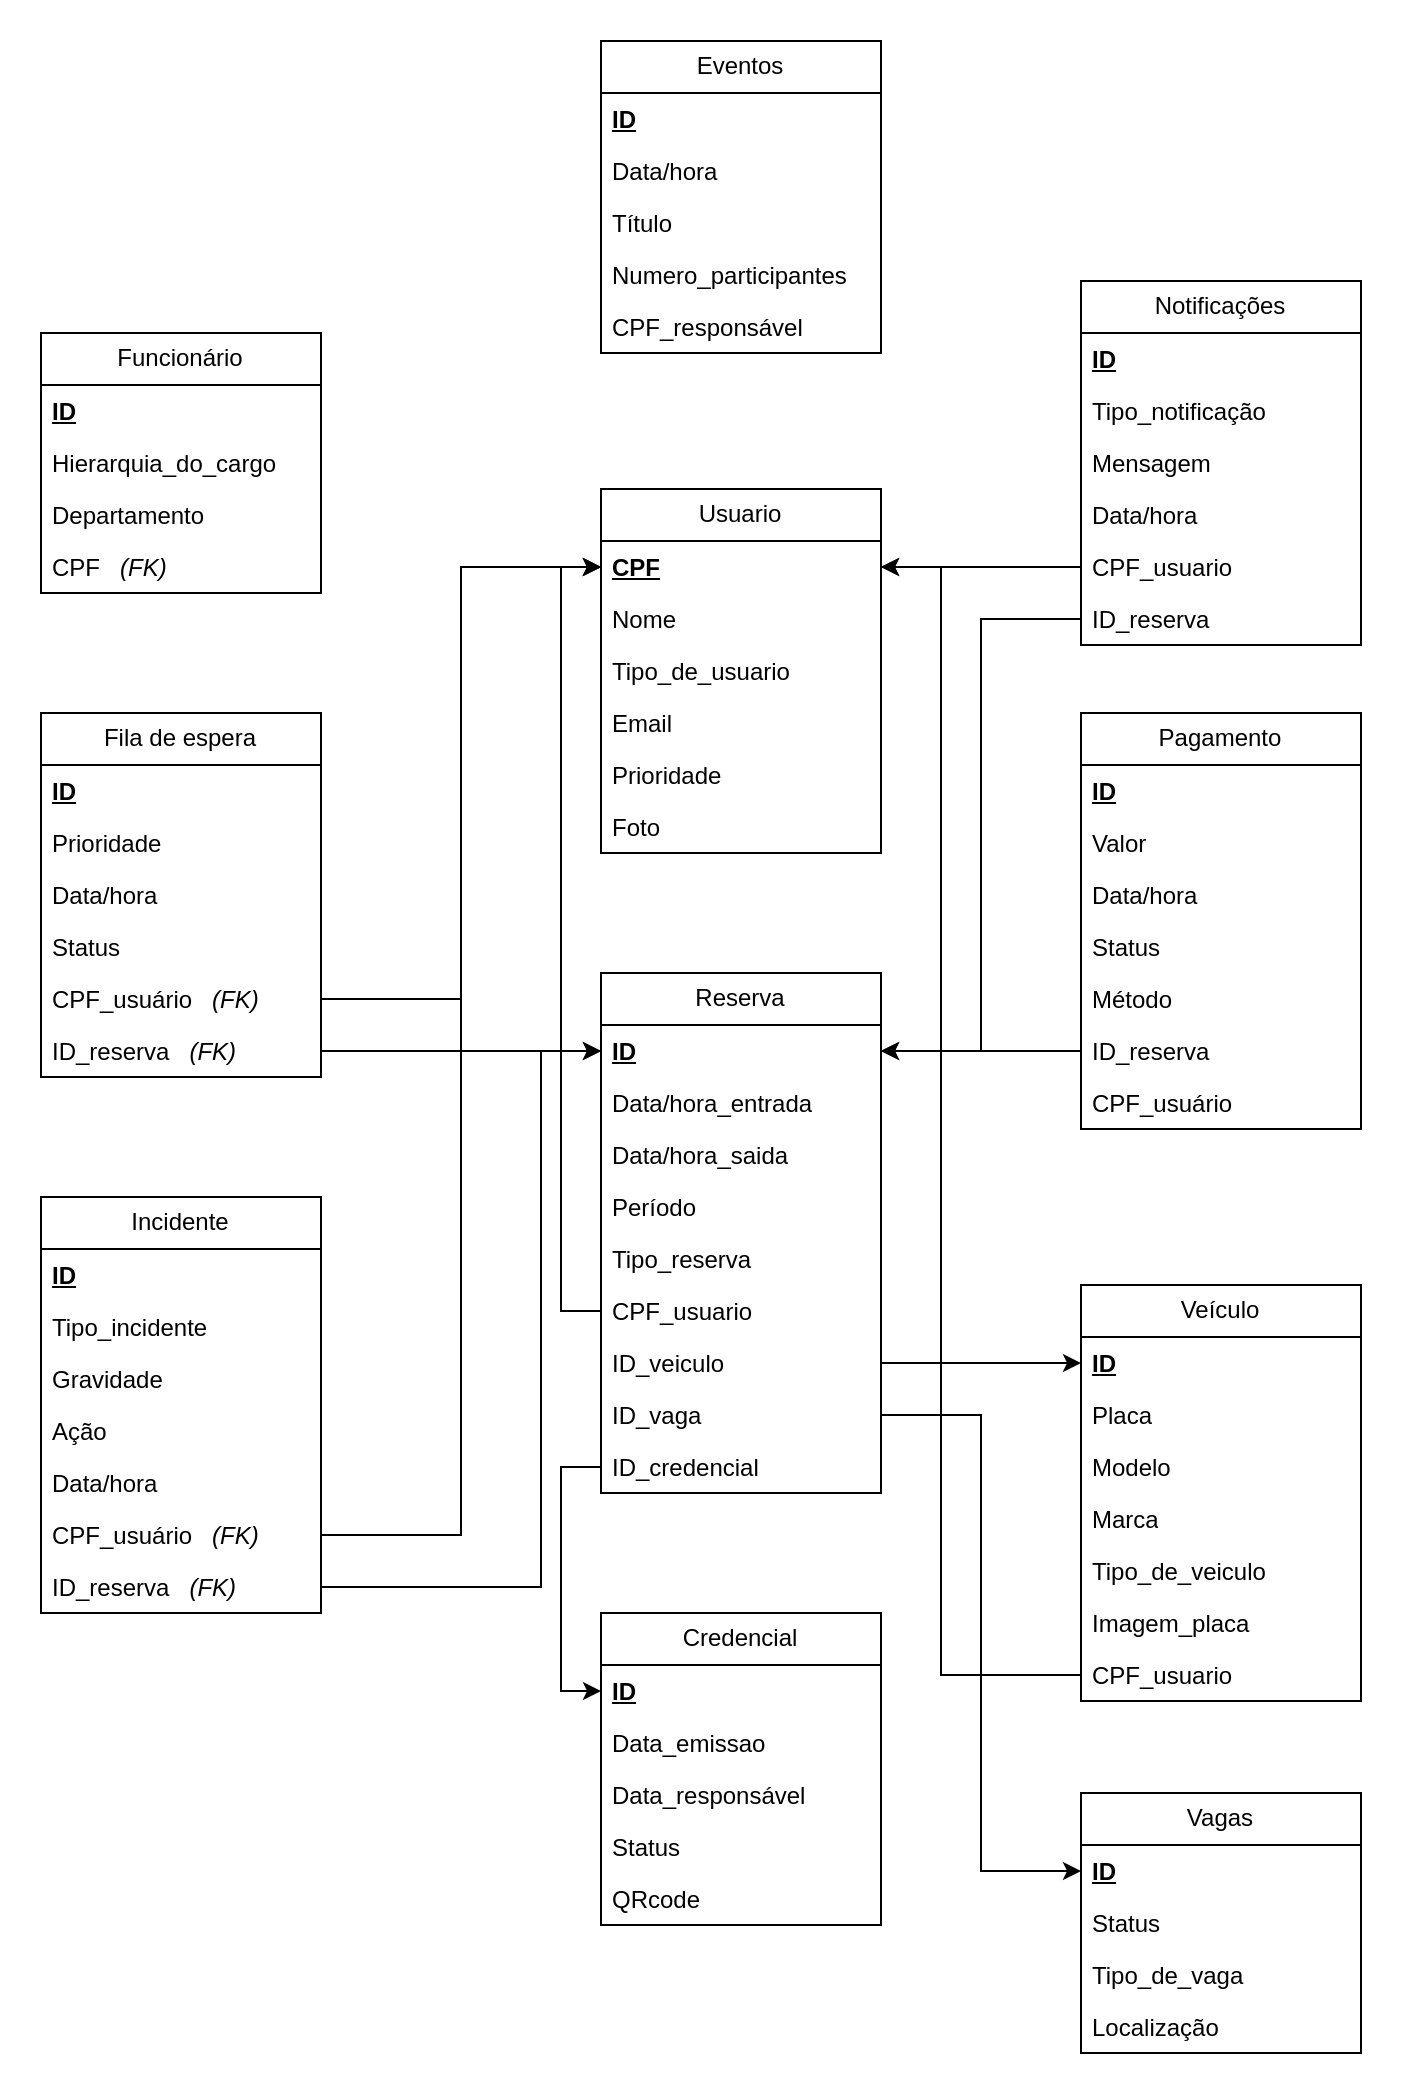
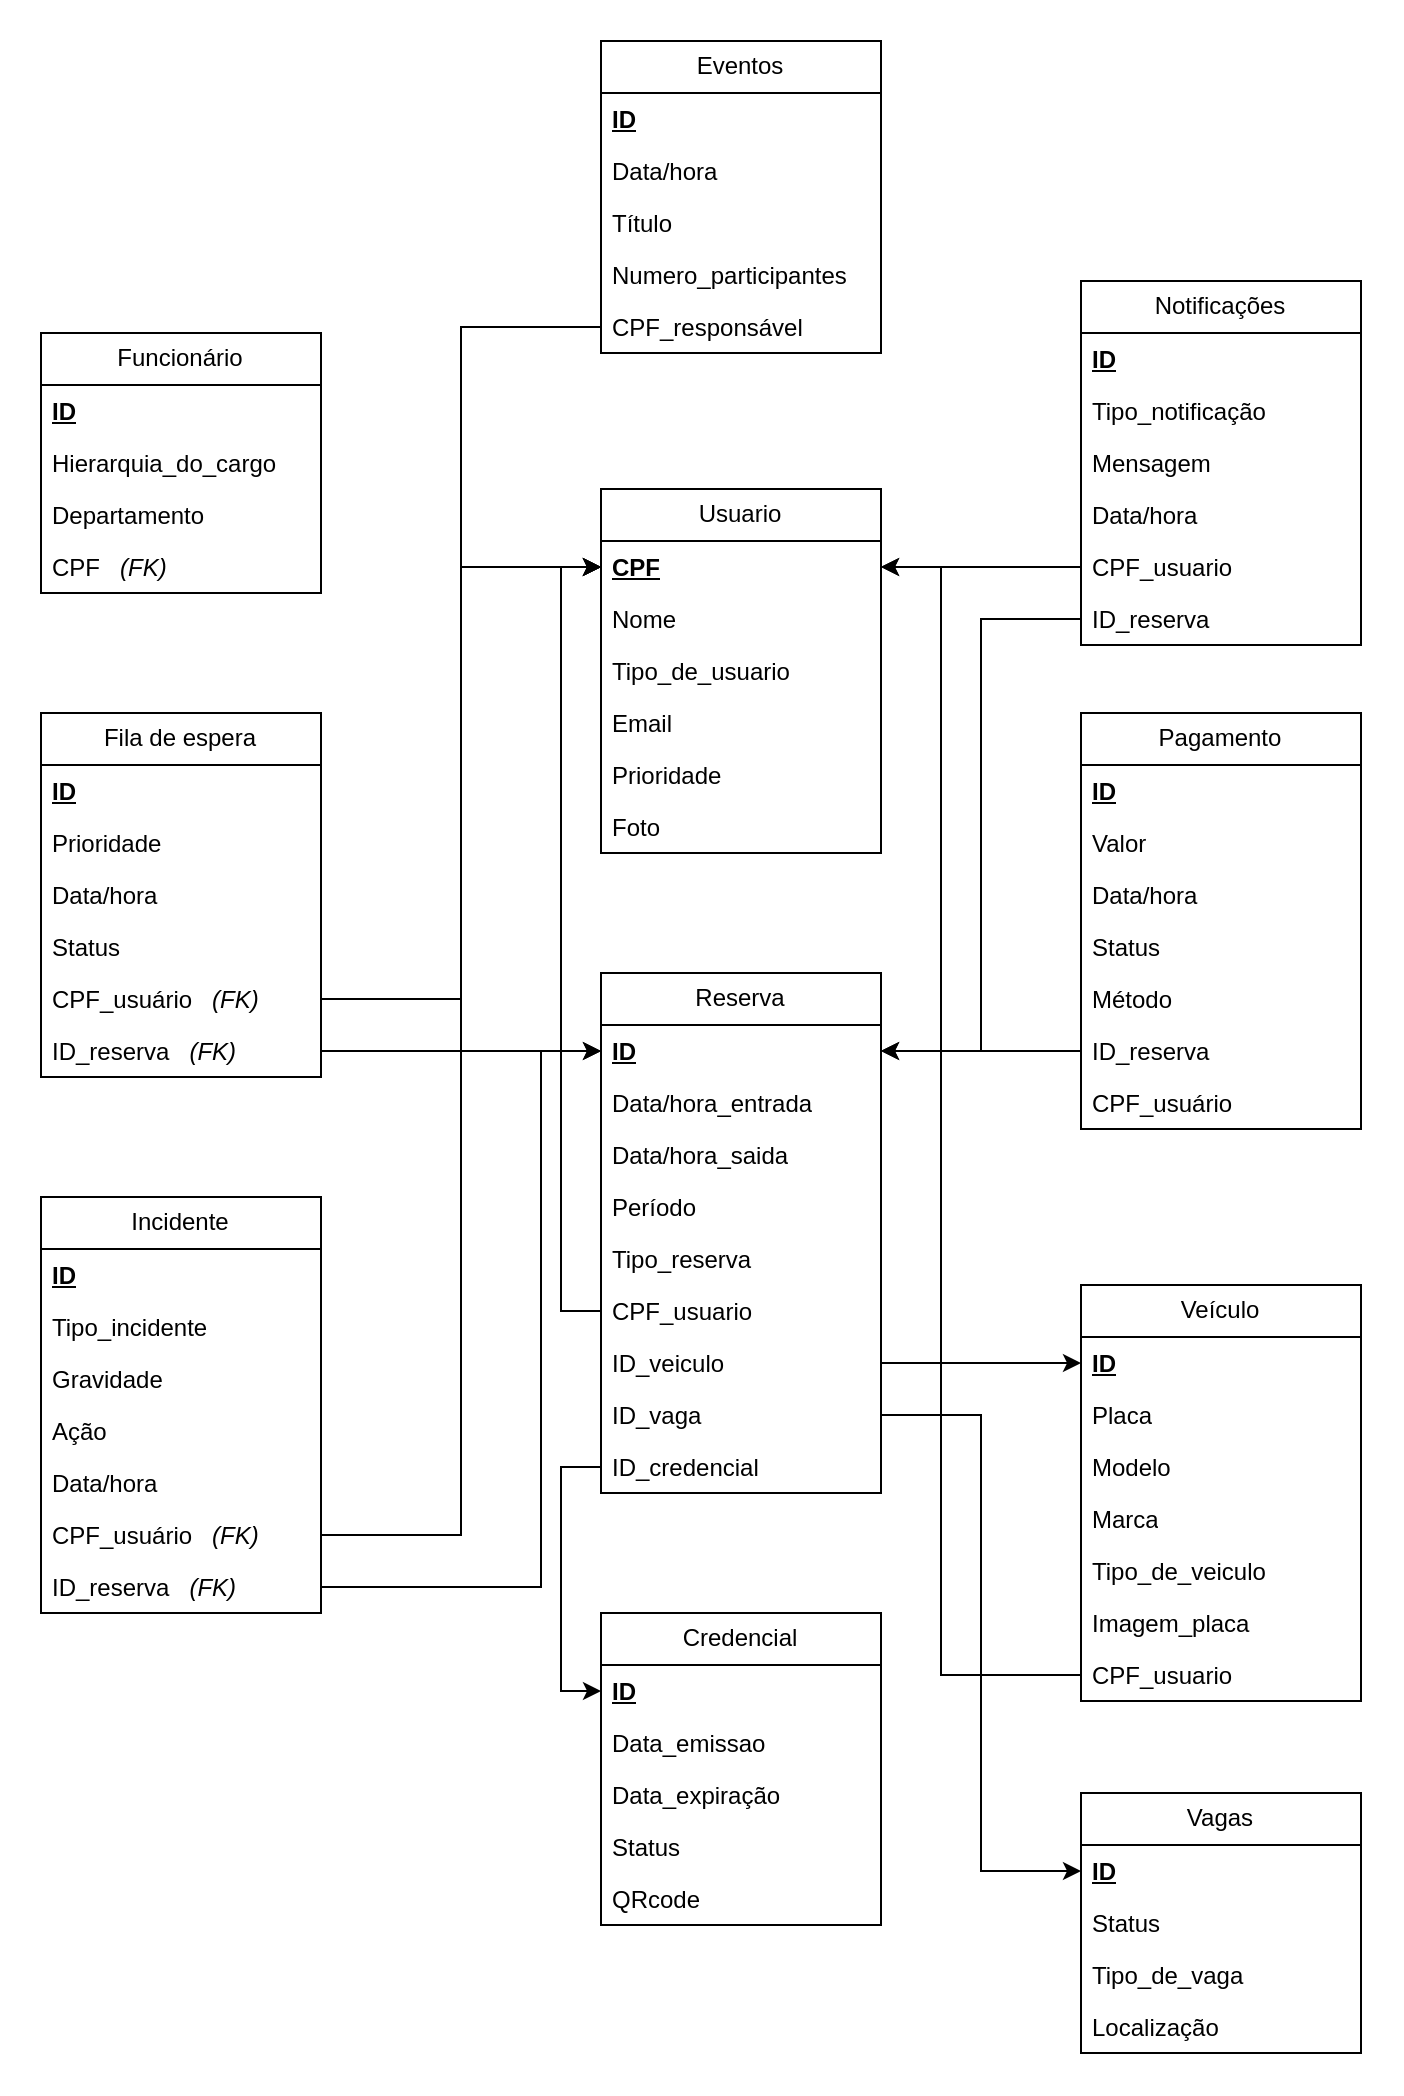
edge "CPF_responsável" -> "CPF": added
node "Data_responsável": label "Data_responsável" -> "Data_expiração"
